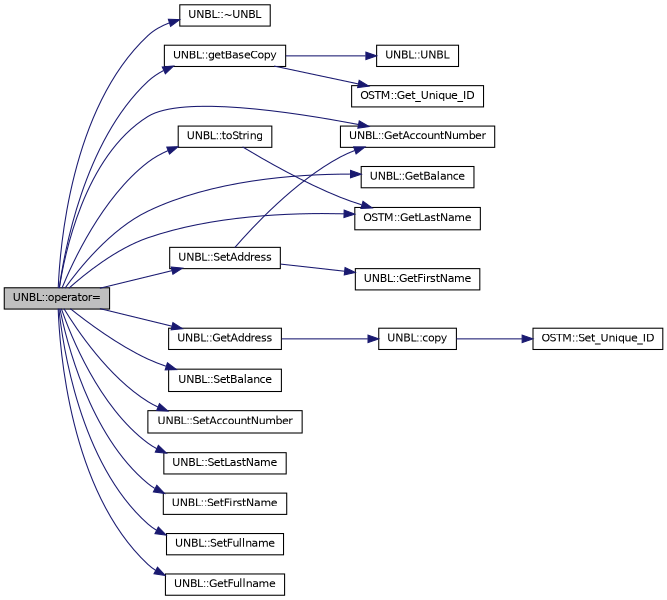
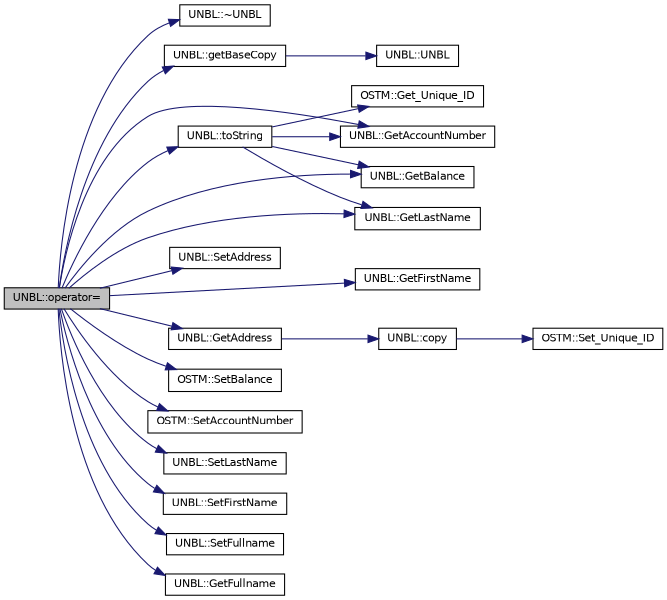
edge "UNBL::getBaseCopy" -> "OSTM::Get_Unique_ID": now "UNBL::toString" -> "OSTM::Get_Unique_ID"
edge "UNBL::toString" -> "UNBL::GetBalance": added
edge "UNBL::SetAddress" -> "UNBL::GetAccountNumber": now "UNBL::toString" -> "UNBL::GetAccountNumber"
node "OSTM::GetLastName": label "OSTM::GetLastName" -> "UNBL::GetLastName"
edge "UNBL::SetAddress" -> "UNBL::GetFirstName": now "UNBL::operator=" -> "UNBL::GetFirstName"
node "UNBL::SetBalance": label "UNBL::SetBalance" -> "OSTM::SetBalance"
node "UNBL::SetAccountNumber": label "UNBL::SetAccountNumber" -> "OSTM::SetAccountNumber"
